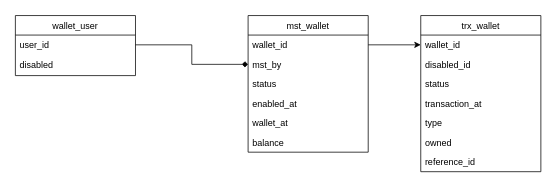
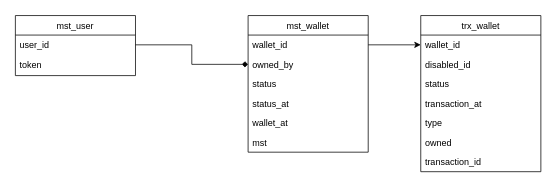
node "wallet_user": label "wallet_user" -> "mst_user"
node "disabled": label "disabled" -> "token"
node "mst_by": label "mst_by" -> "owned_by"
node "enabled_at": label "enabled_at" -> "status_at"
node "balance": label "balance" -> "mst"
node "reference_id": label "reference_id" -> "transaction_id"
